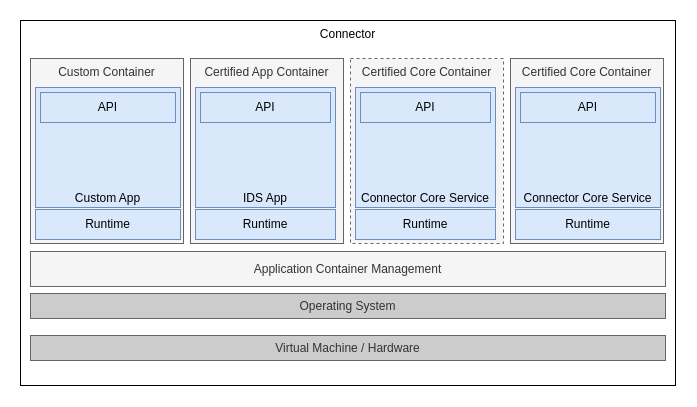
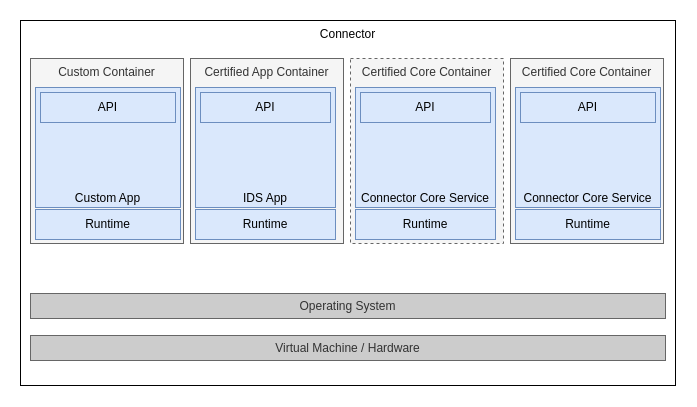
node "Application Container Management": removed
